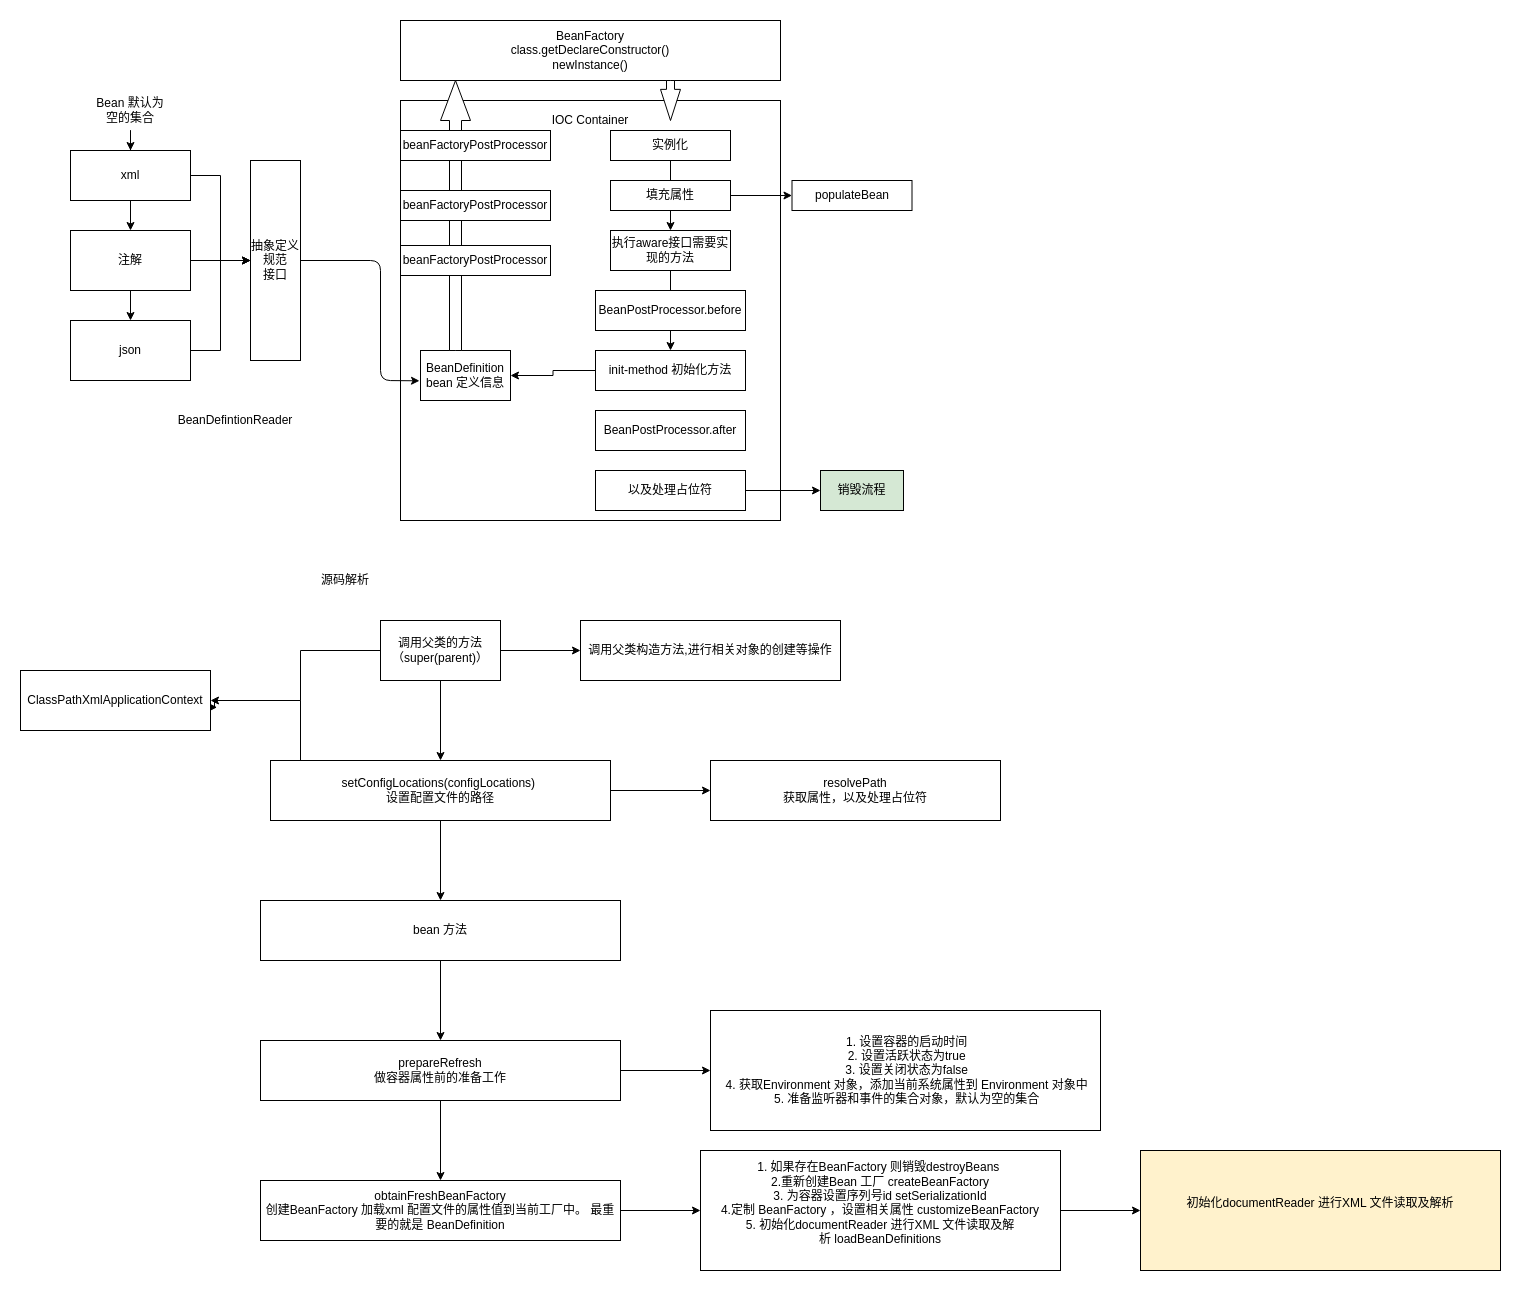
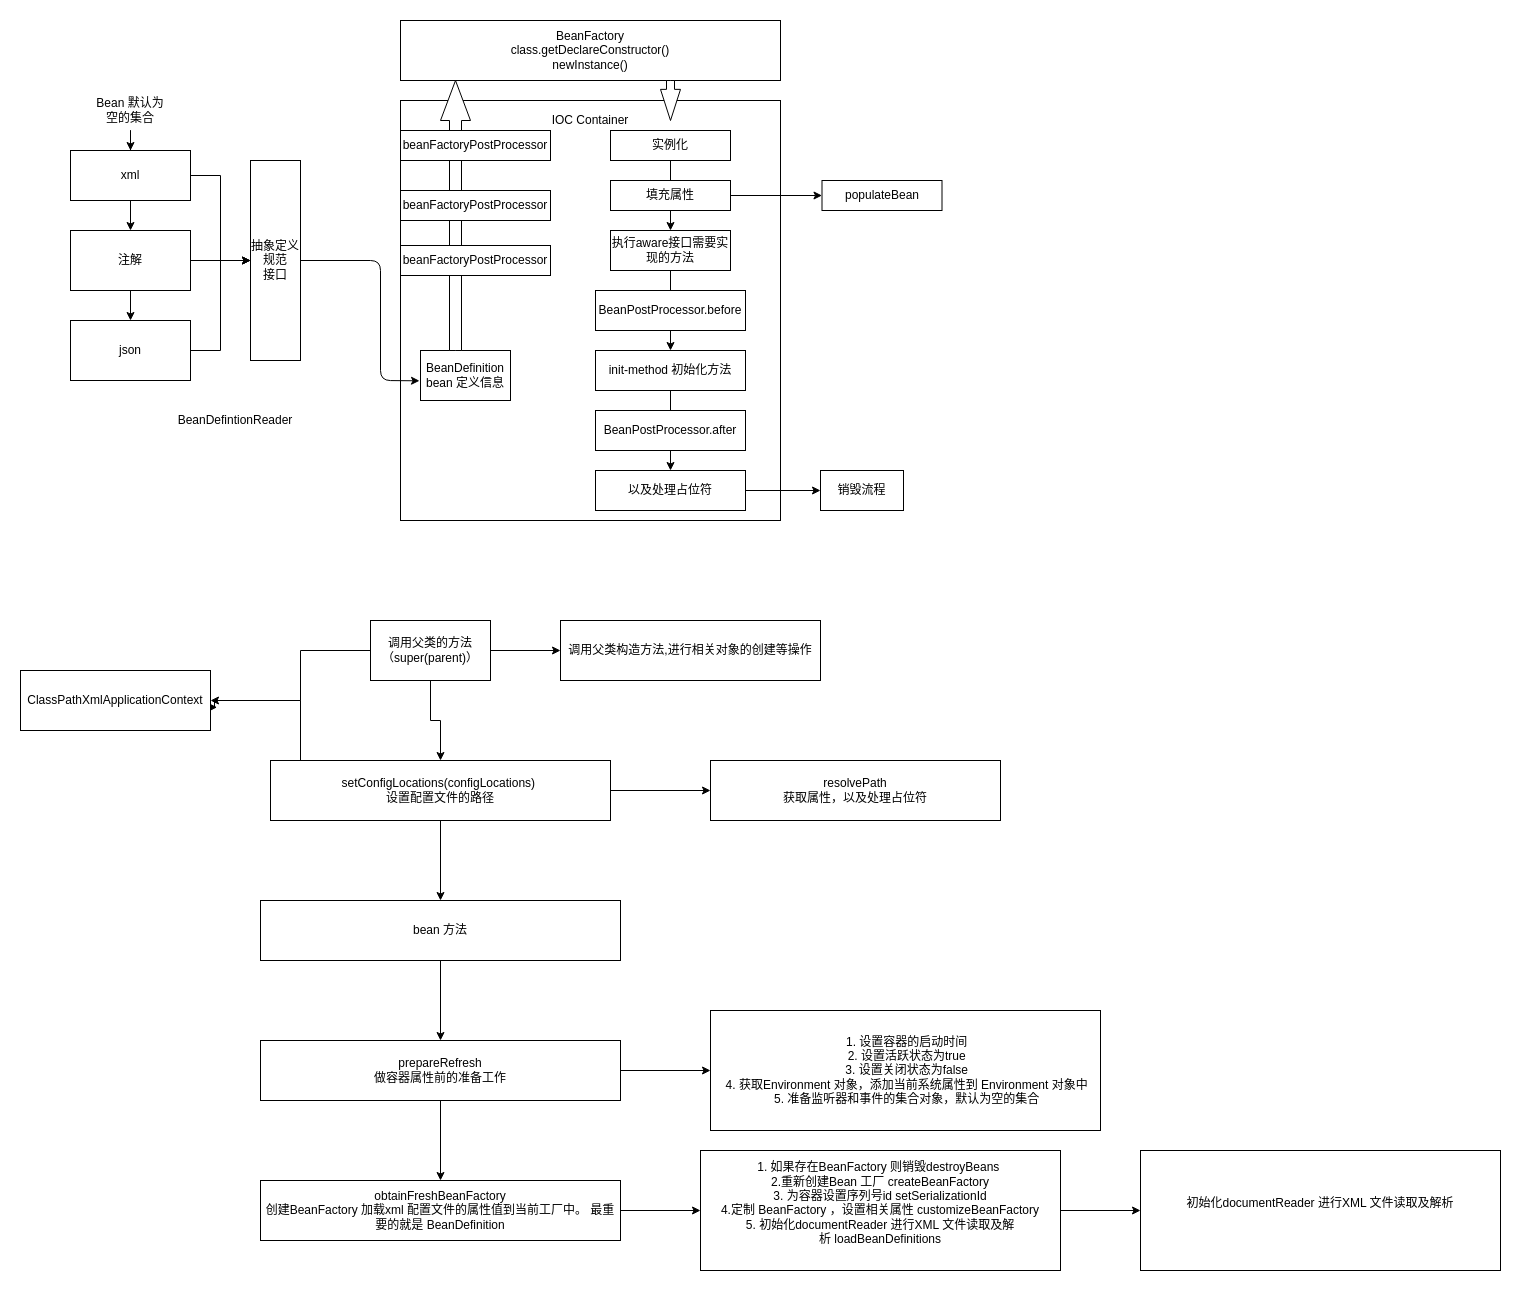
node "populateBean": moved (852, 196) -> (882, 196)
edge "init-method 初始化方法" -> "BeanDefinition bean 定义信息": now "init-method 初始化方法" -> "以及处理占位符"
node "销毁流程": fillcolor #d5e8d4 -> #ffffff
node "源码解析": removed
node "调用父类的方法（super(parent)）": moved (441, 651) -> (431, 651)
node "调用父类构造方法,进行相关对象的创建等操作": moved (711, 651) -> (691, 651)
node "初始化documentReader 进行XML 文件读取及解析": fillcolor #fff2cc -> #ffffff
